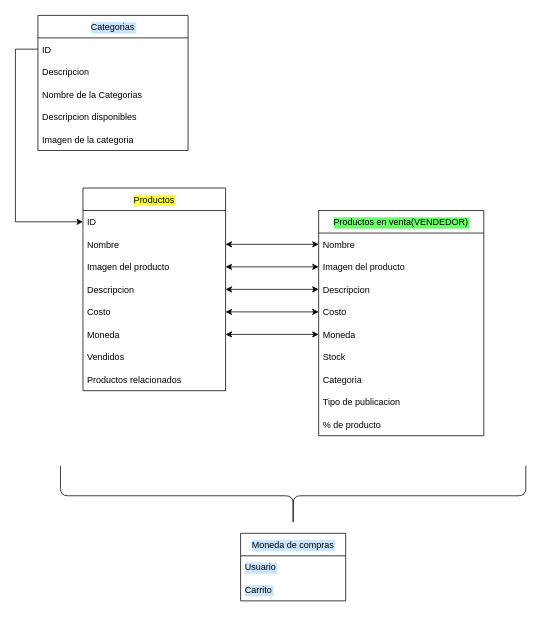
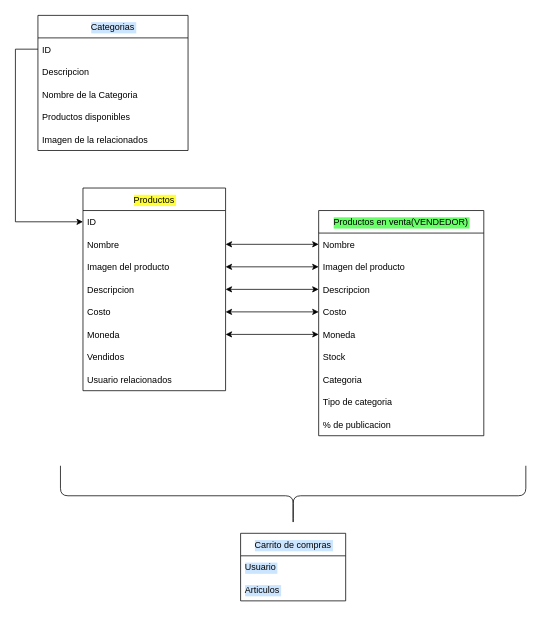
node "Nombre de la Categorias": label "Nombre de la Categorias" -> "Nombre de la Categoria"
node "Descripcion disponibles": label "Descripcion disponibles" -> "Productos disponibles"
node "Imagen de la categoria": label "Imagen de la categoria" -> "Imagen de la relacionados"
node "Productos relacionados": label "Productos relacionados" -> "Usuario relacionados"
node "Tipo de publicacion": label "Tipo de publicacion" -> "Tipo de categoria"
node "% de producto": label "% de producto" -> "% de publicacion"
node "Moneda de compras": label "Moneda de compras" -> "Carrito de compras"
node "Carrito": label "Carrito" -> "Articulos"
